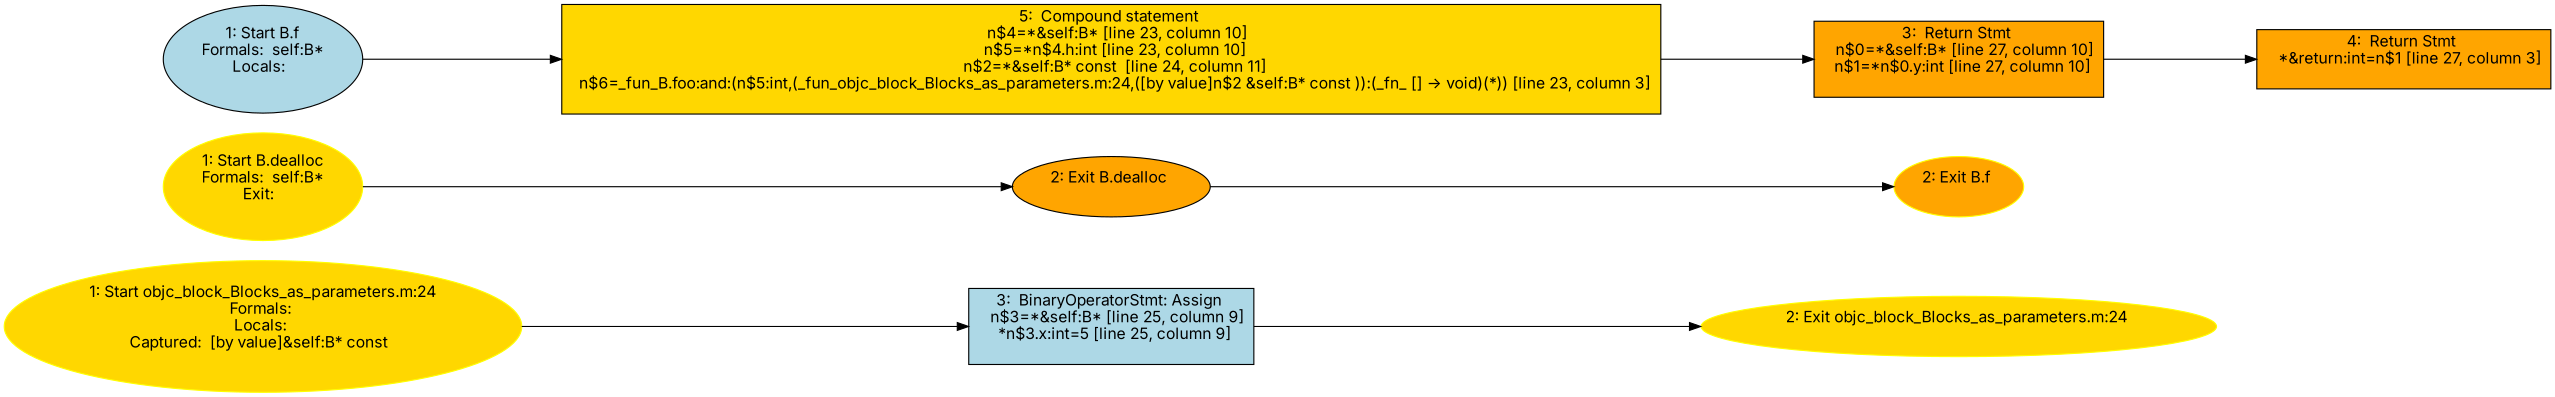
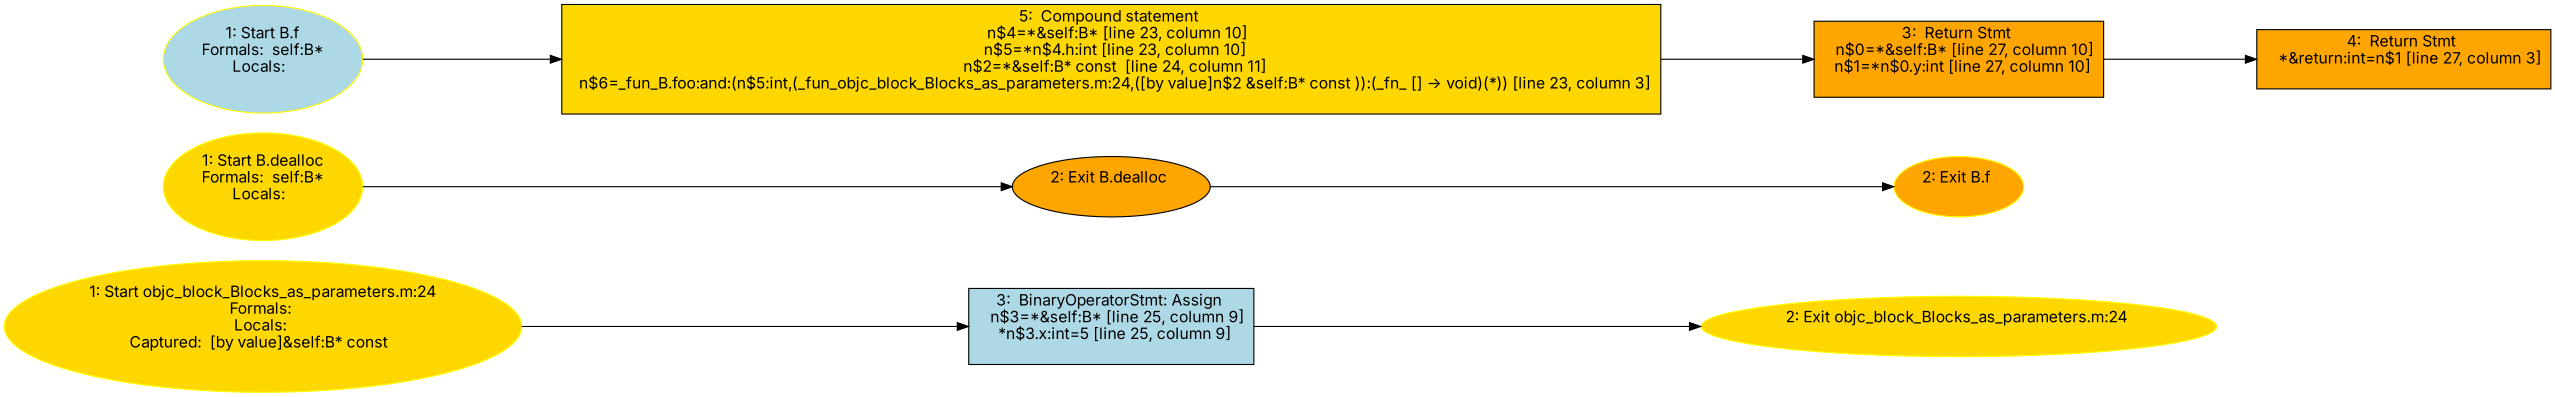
node "1: Start B.f Formals:  self:B* Locals:": color black -> yellow
node "1: Start B.dealloc Formals:  self:B* Exit:": label "1: Start B.dealloc Formals:  self:B* Exit:" -> "1: Start B.dealloc Formals:  self:B* Locals:"
